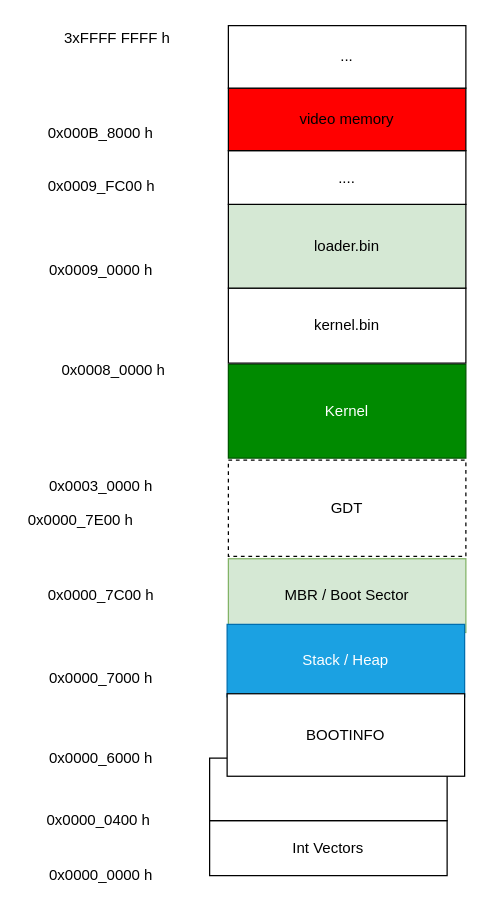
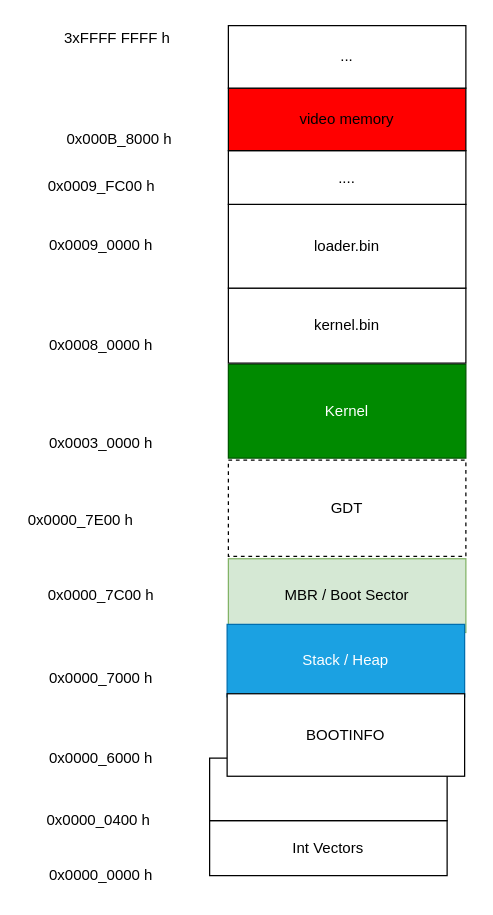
node "0x000B_8000 h": moved (108, 133) -> (127, 139)
node "loader.bin": fillcolor #d5e8d4 -> #ffffff
node "0x0009_0000 h": moved (109, 271) -> (109, 246)
node "0x0008_0000 h": moved (122, 371) -> (109, 346)
node "0x0003_0000 h": moved (109, 487) -> (109, 443)
